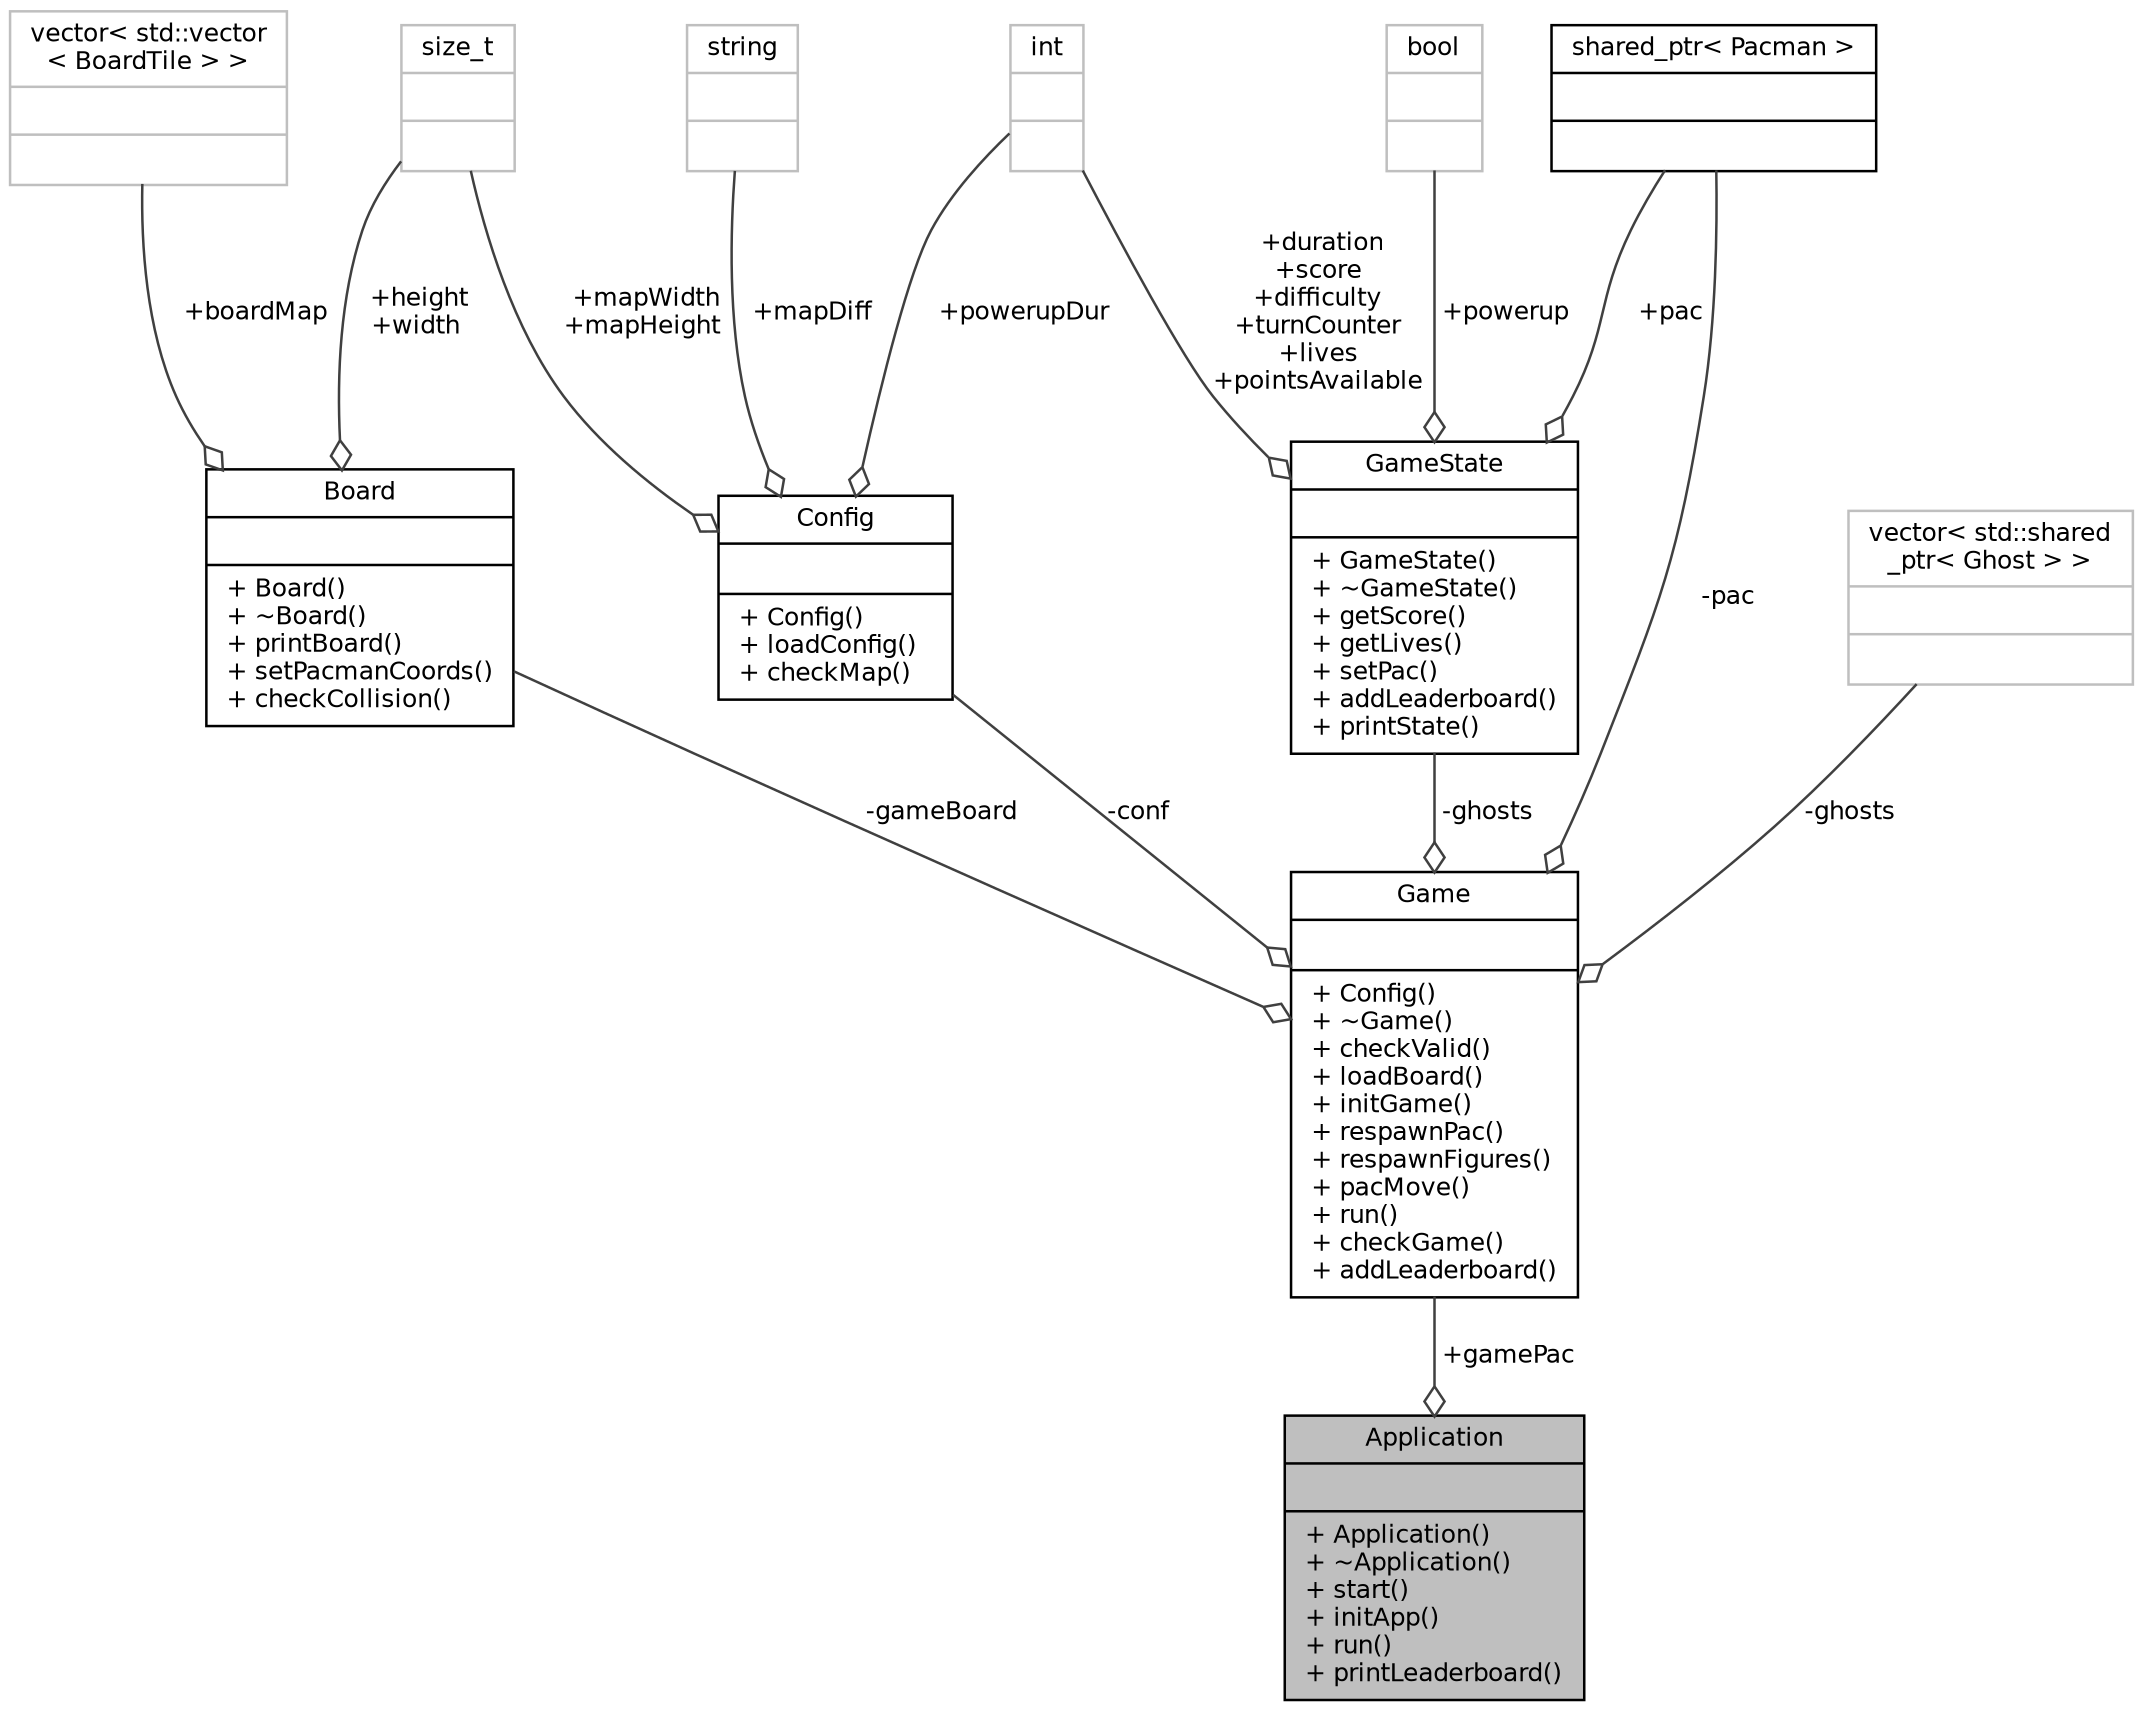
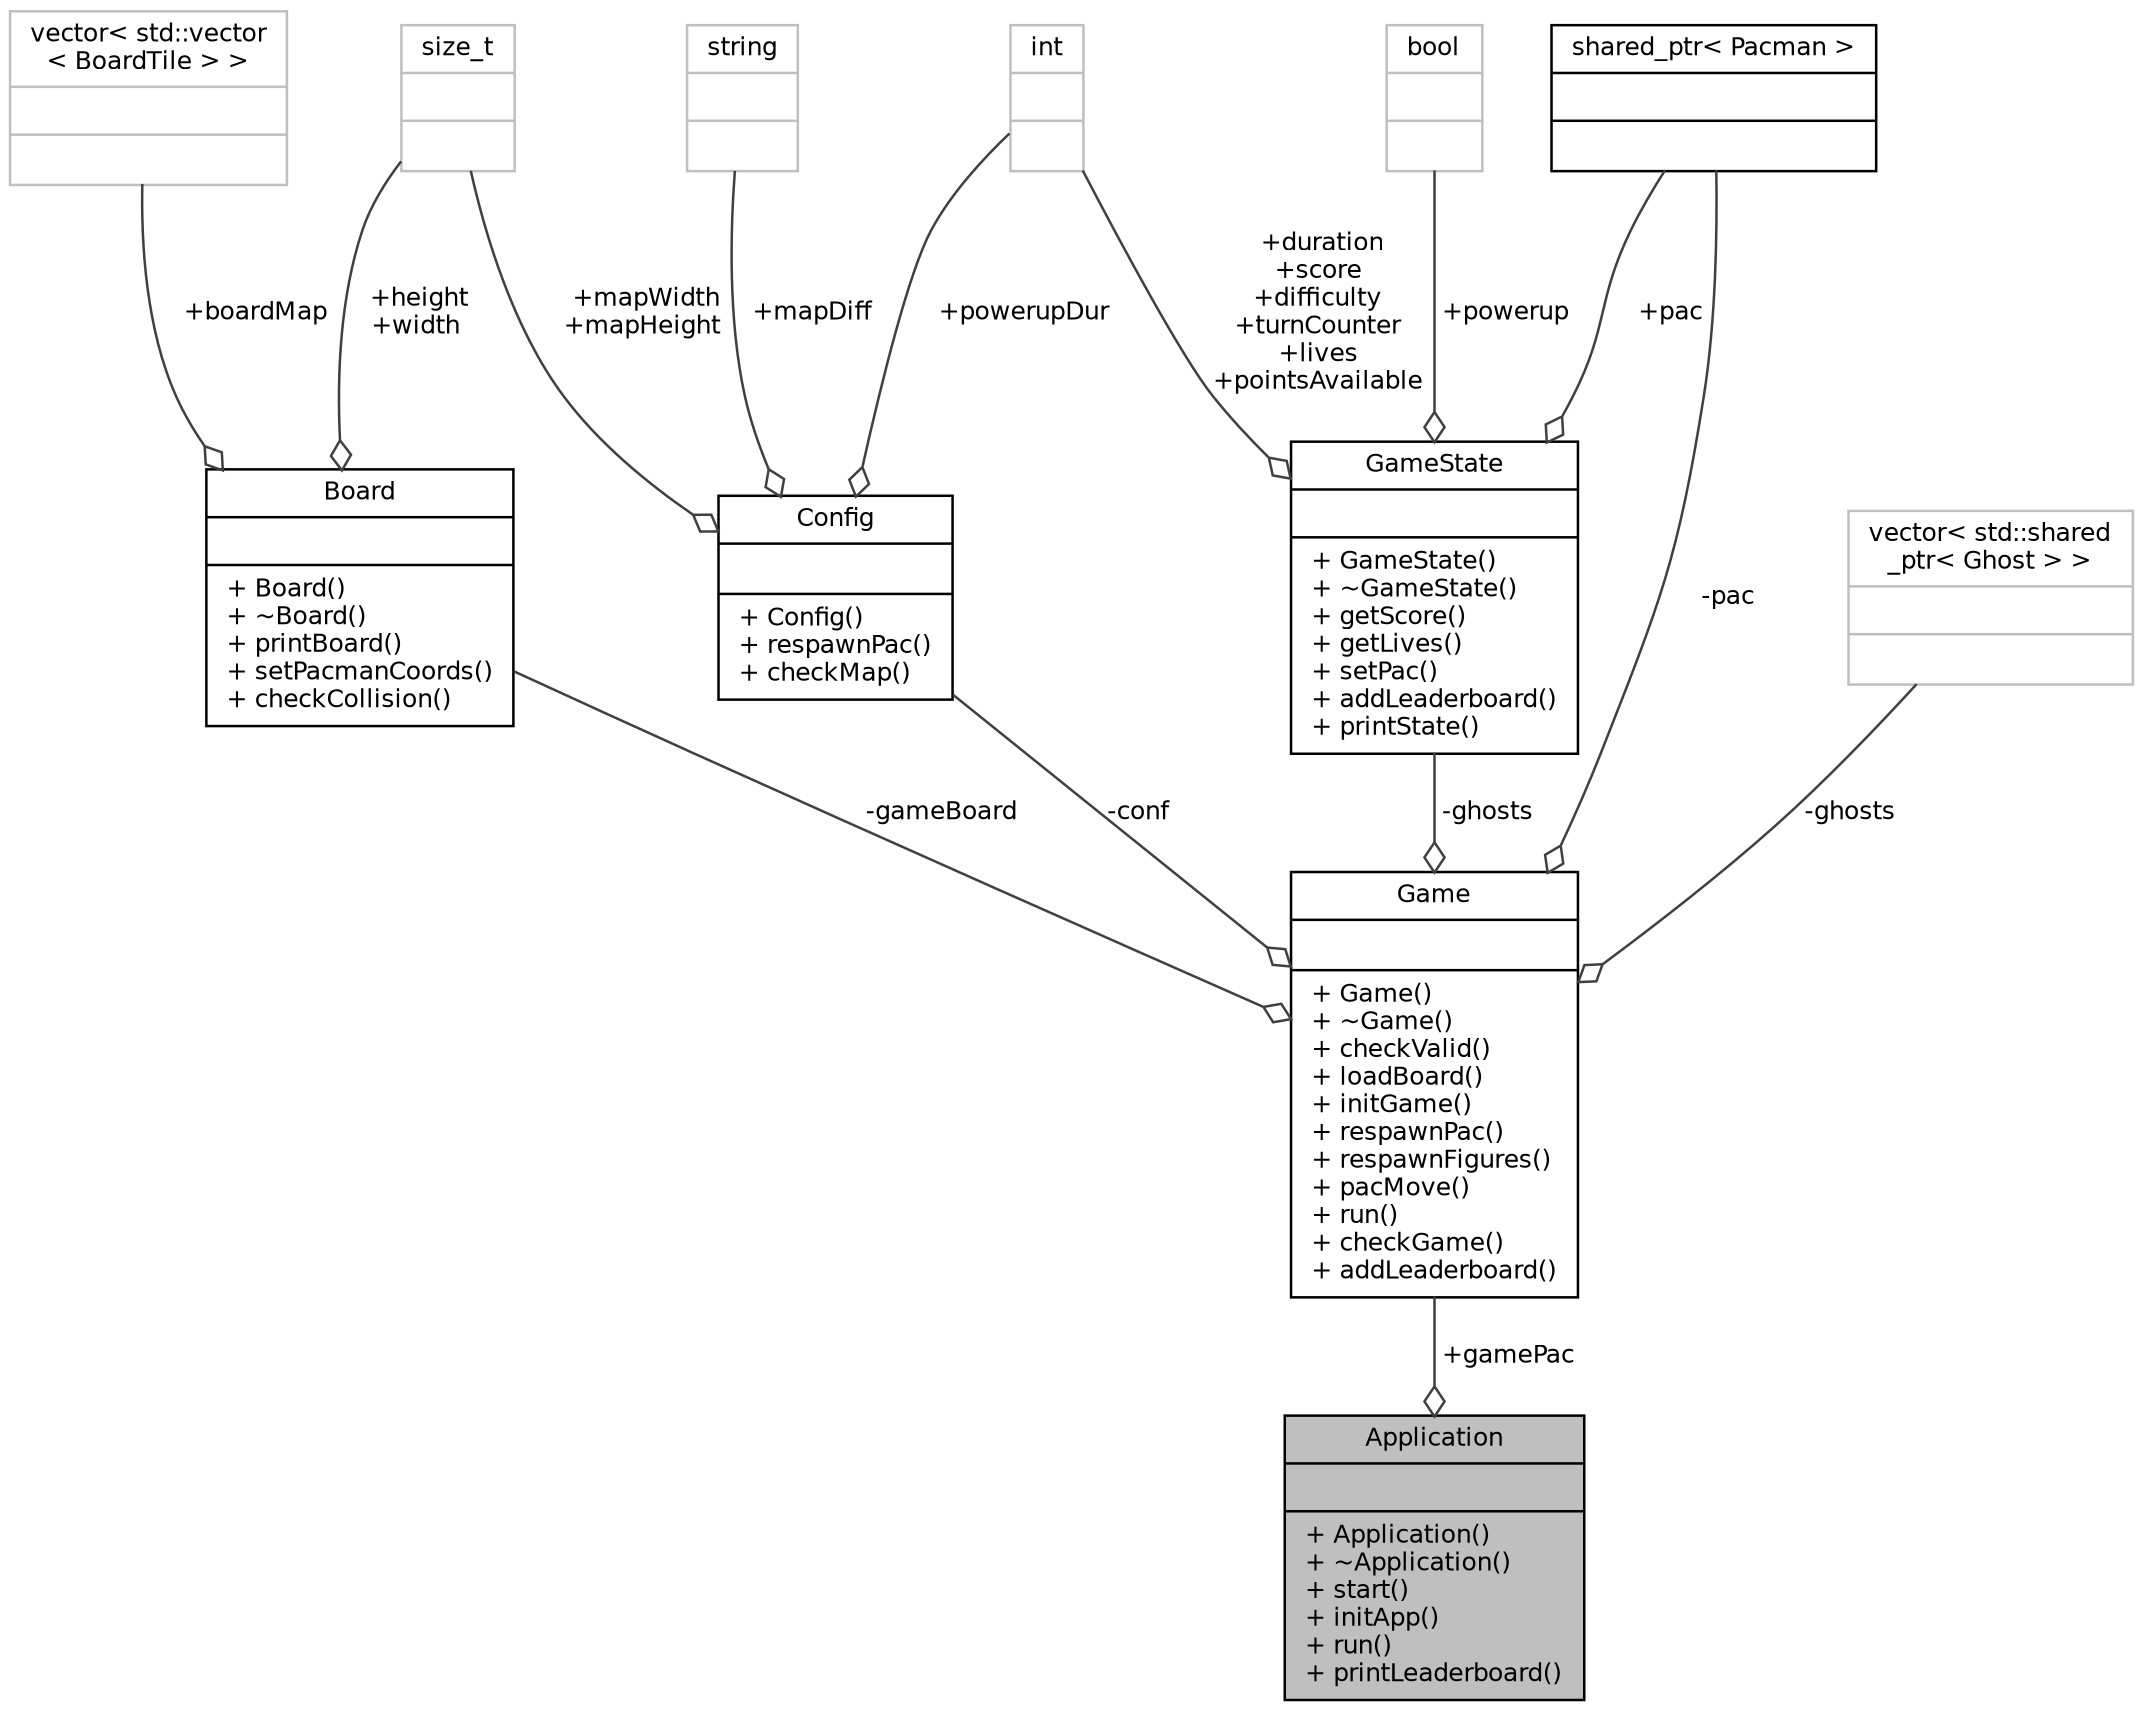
node "Config": text "+ loadConfig()" -> "+ respawnPac()"
node "Game": text "+ Config()" -> "+ Game()"
